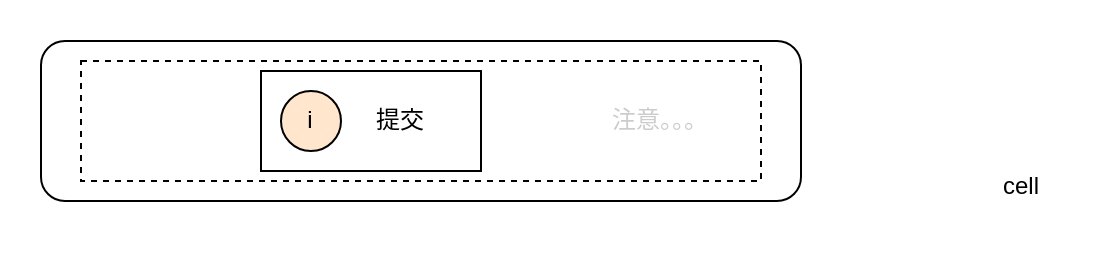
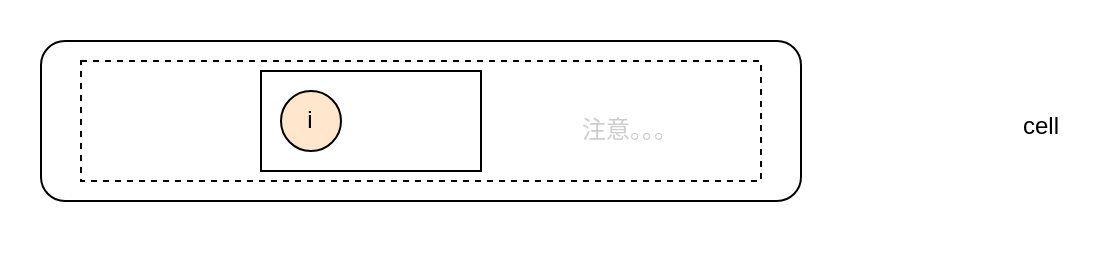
node "提交": removed
node "注意。。。": moved (661, 121) -> (631, 131)
node "cell": moved (1021, 187) -> (1041, 127)
